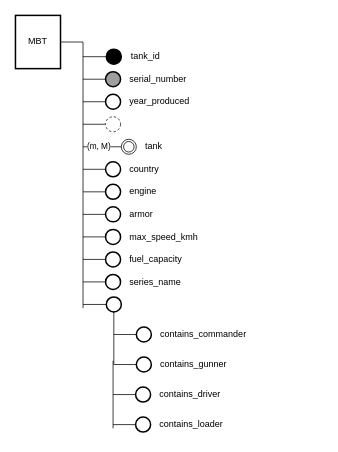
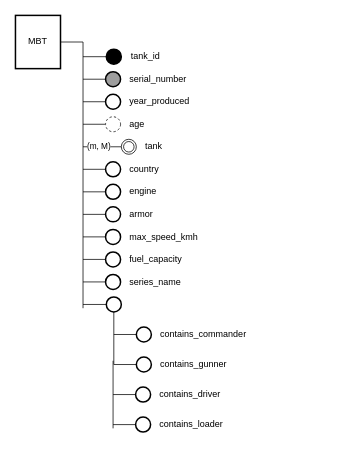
node "age": added
